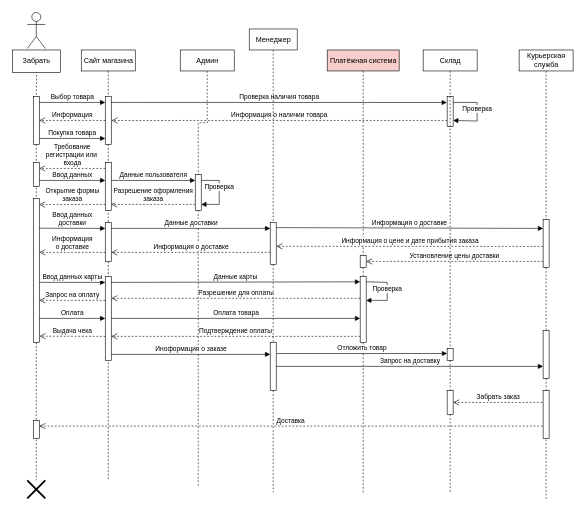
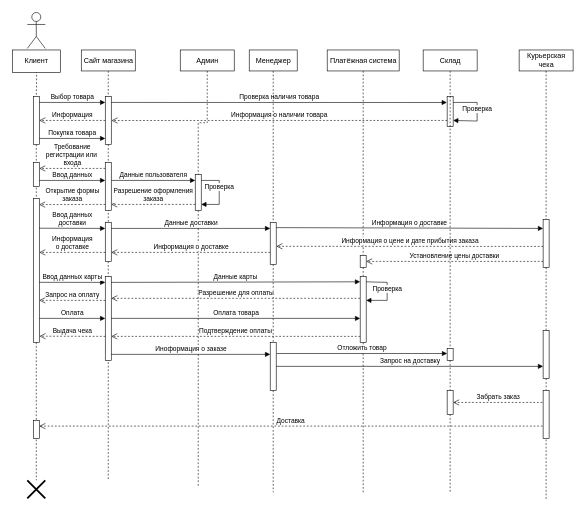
node "Менеджер": moved (273, 39) -> (273, 60)
node "Платёжная система": fillcolor #f8cecc -> #ffffff
node "Курьерская служба": label "Курьерская служба" -> "Курьерская чека"
node "Забрать": label "Забрать" -> "Клиент"
